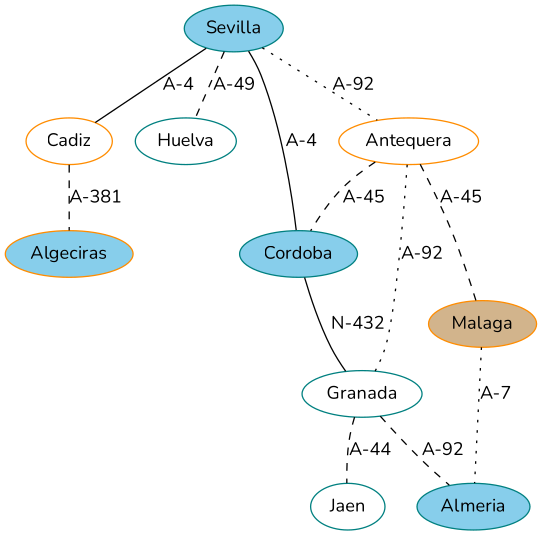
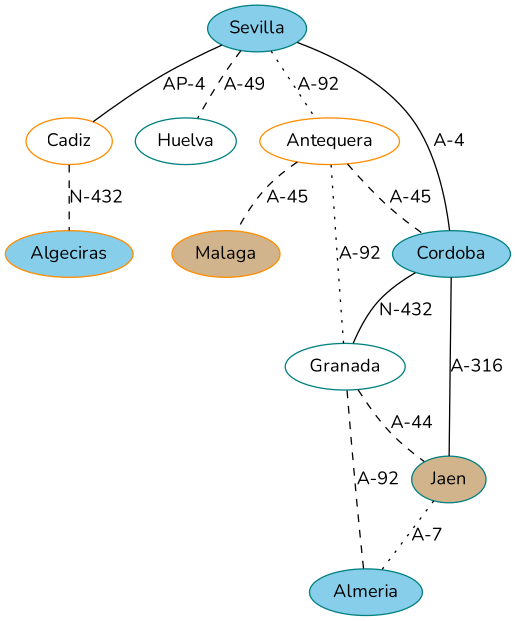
edge "Sevilla" -- "Cadiz": label "A-4" -> "AP-4"
edge "Cadiz" -- "Algeciras": label "A-381" -> "N-432"
edge "Cordoba" -- "Jaen": added, label "A-316"
edge "Malaga" -- "Almeria": now "Jaen" -- "Almeria"
node "Jaen": fillcolor white -> tan
